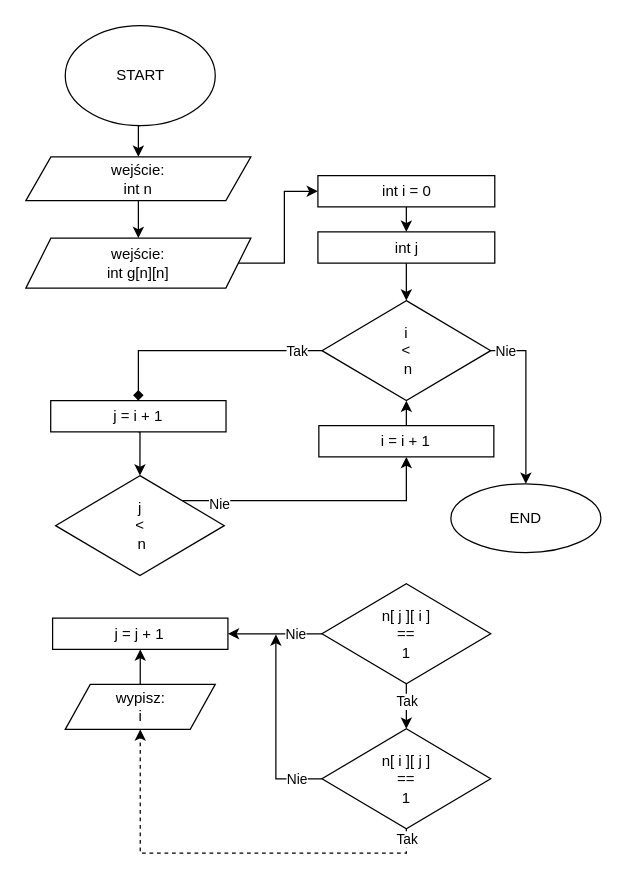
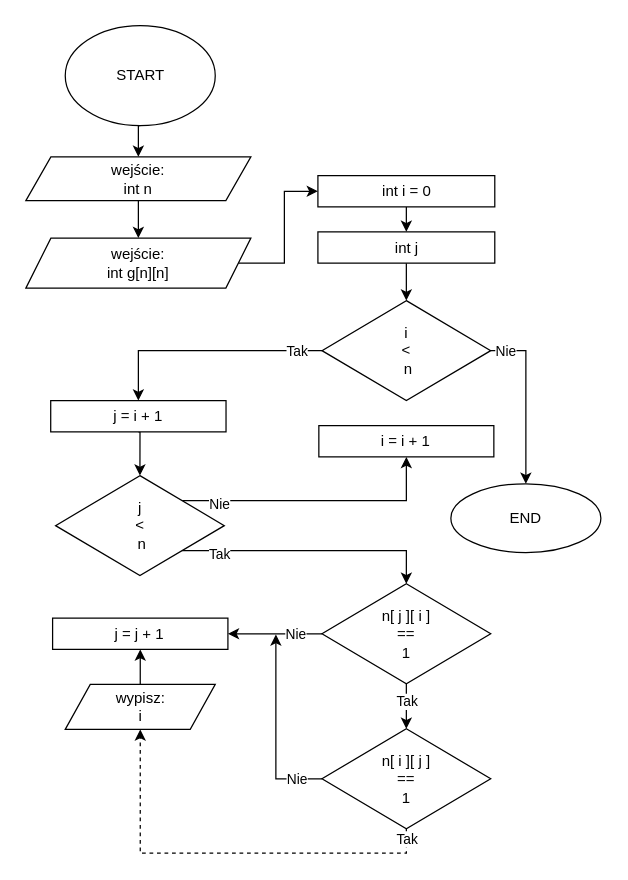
edge "i < n" -> "j = i + 1": arrowhead diamond -> classic
edge "i = i + 1" -> "i < n": removed
edge "j < n" -> "n[ j ][ i ] == 1": added, label "Tak"
